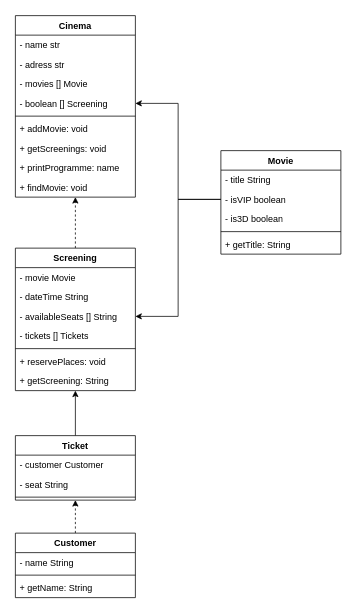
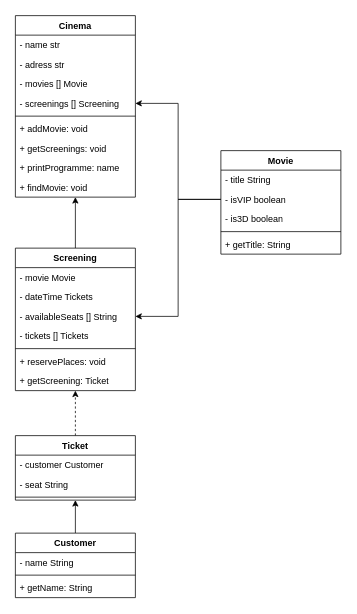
node "- boolean [] Screening": label "- boolean [] Screening" -> "- screenings [] Screening"
edge "Screening" -> "Cinema": style dashed -> solid
node "- dateTime String": label "- dateTime String" -> "- dateTime Tickets"
node "+ getScreening: String": label "+ getScreening: String" -> "+ getScreening: Ticket"
edge "Ticket" -> "Screening": style solid -> dashed
edge "Customer" -> "Ticket": style dashed -> solid
